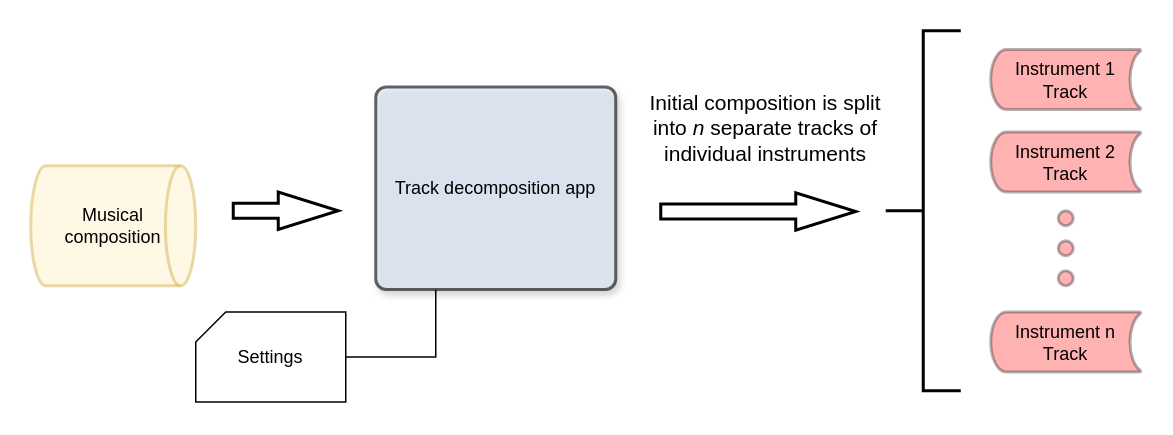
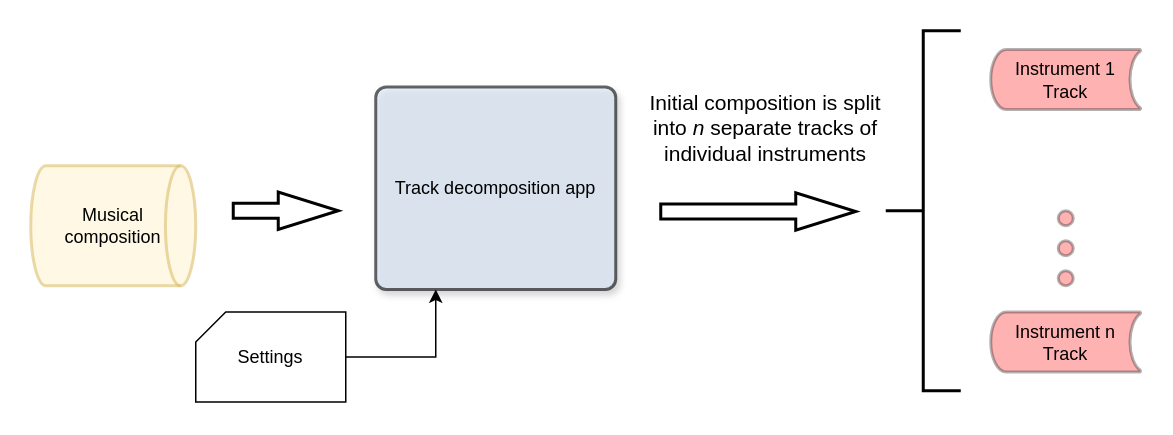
node "Instrument 2 Track": removed
edge "Track decomposition app" -- "Settings": arrowhead none -> classic
